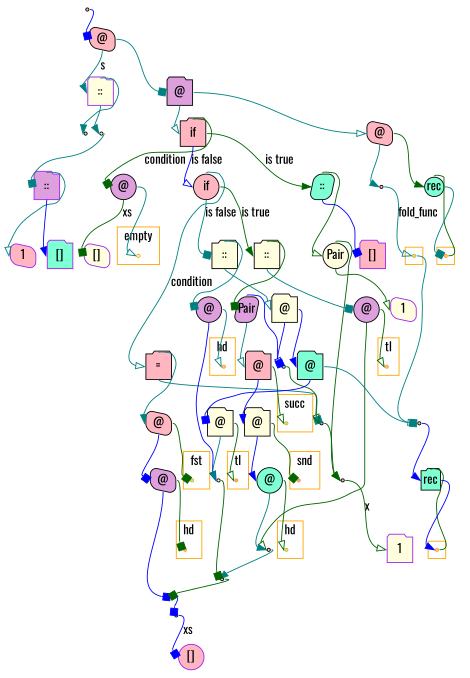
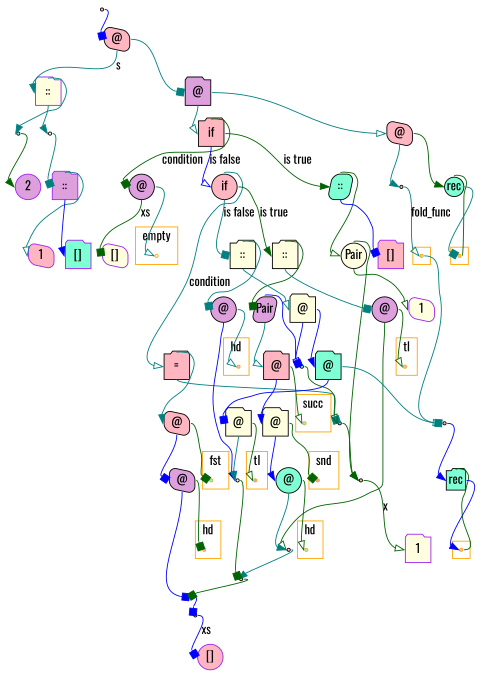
node "2": added
